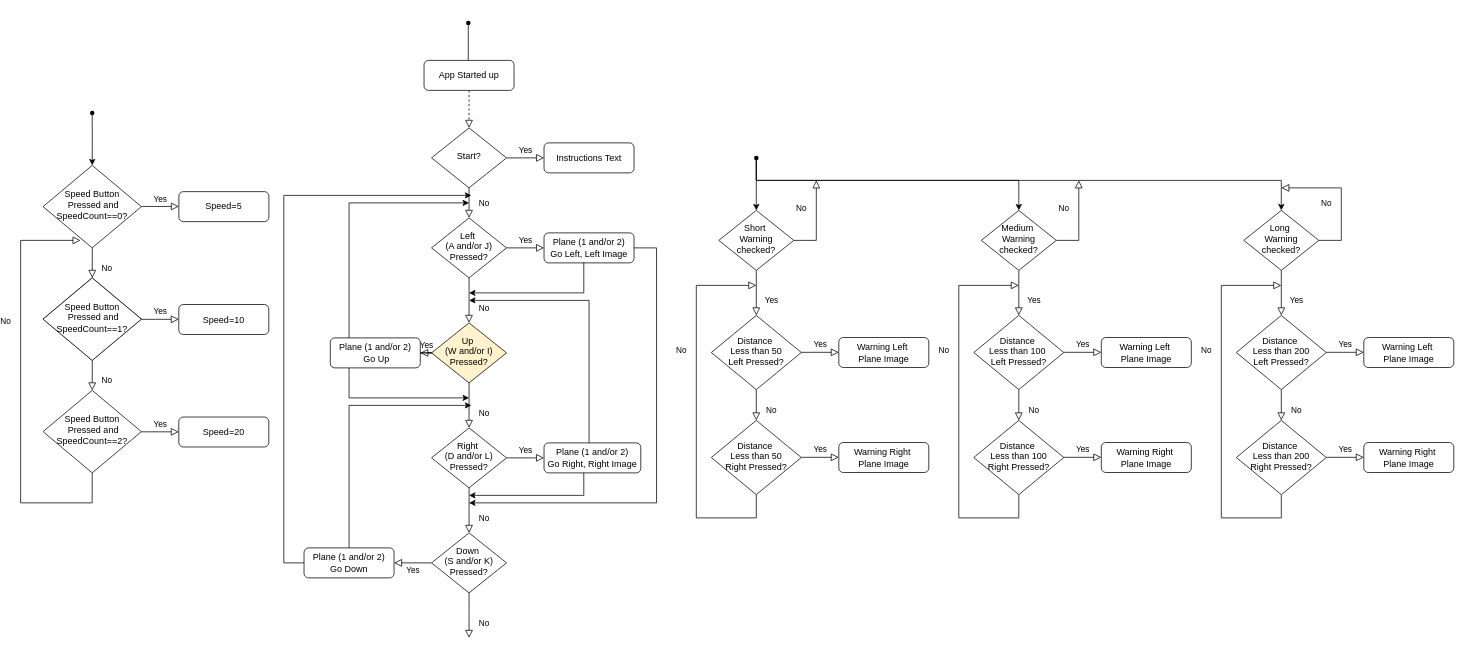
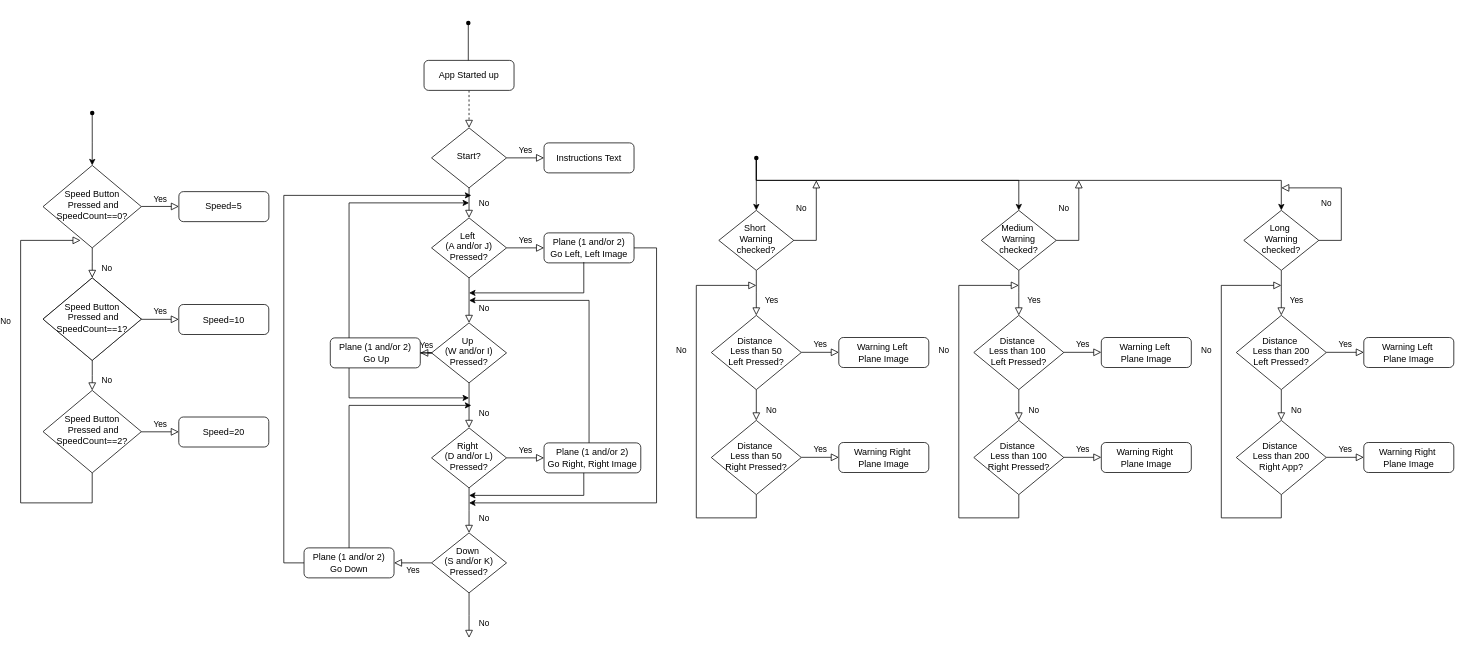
node "Up (W and/or I) Pressed?": fillcolor #fff2cc -> #ffffff
node "Distance Less than 200 Right Pressed?": label "Distance Less than 200 Right Pressed?" -> "Distance Less than 200 Right App?"
